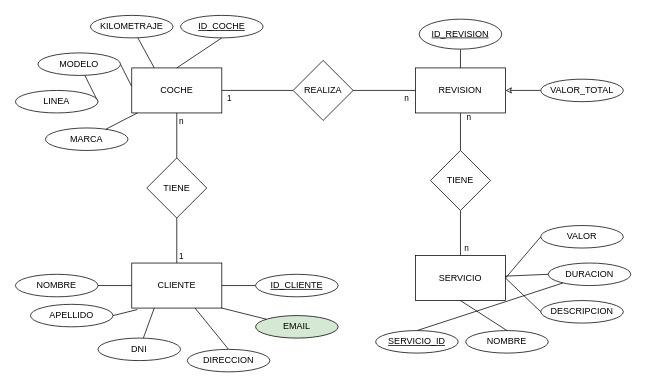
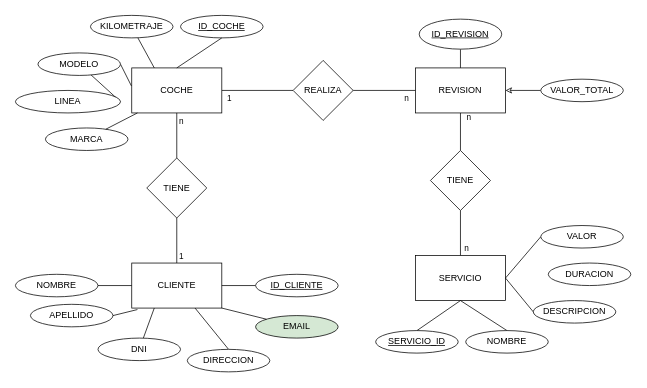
node "LINEA": size 83x23 -> 105x23
edge "DURACION" -- "SERVICIO": removed
node "DESCRIPCION": moved (582, 312) -> (574, 312)
edge "DURACION" -- "SERVICIO_ID": now "SERVICIO" -- "SERVICIO_ID"
